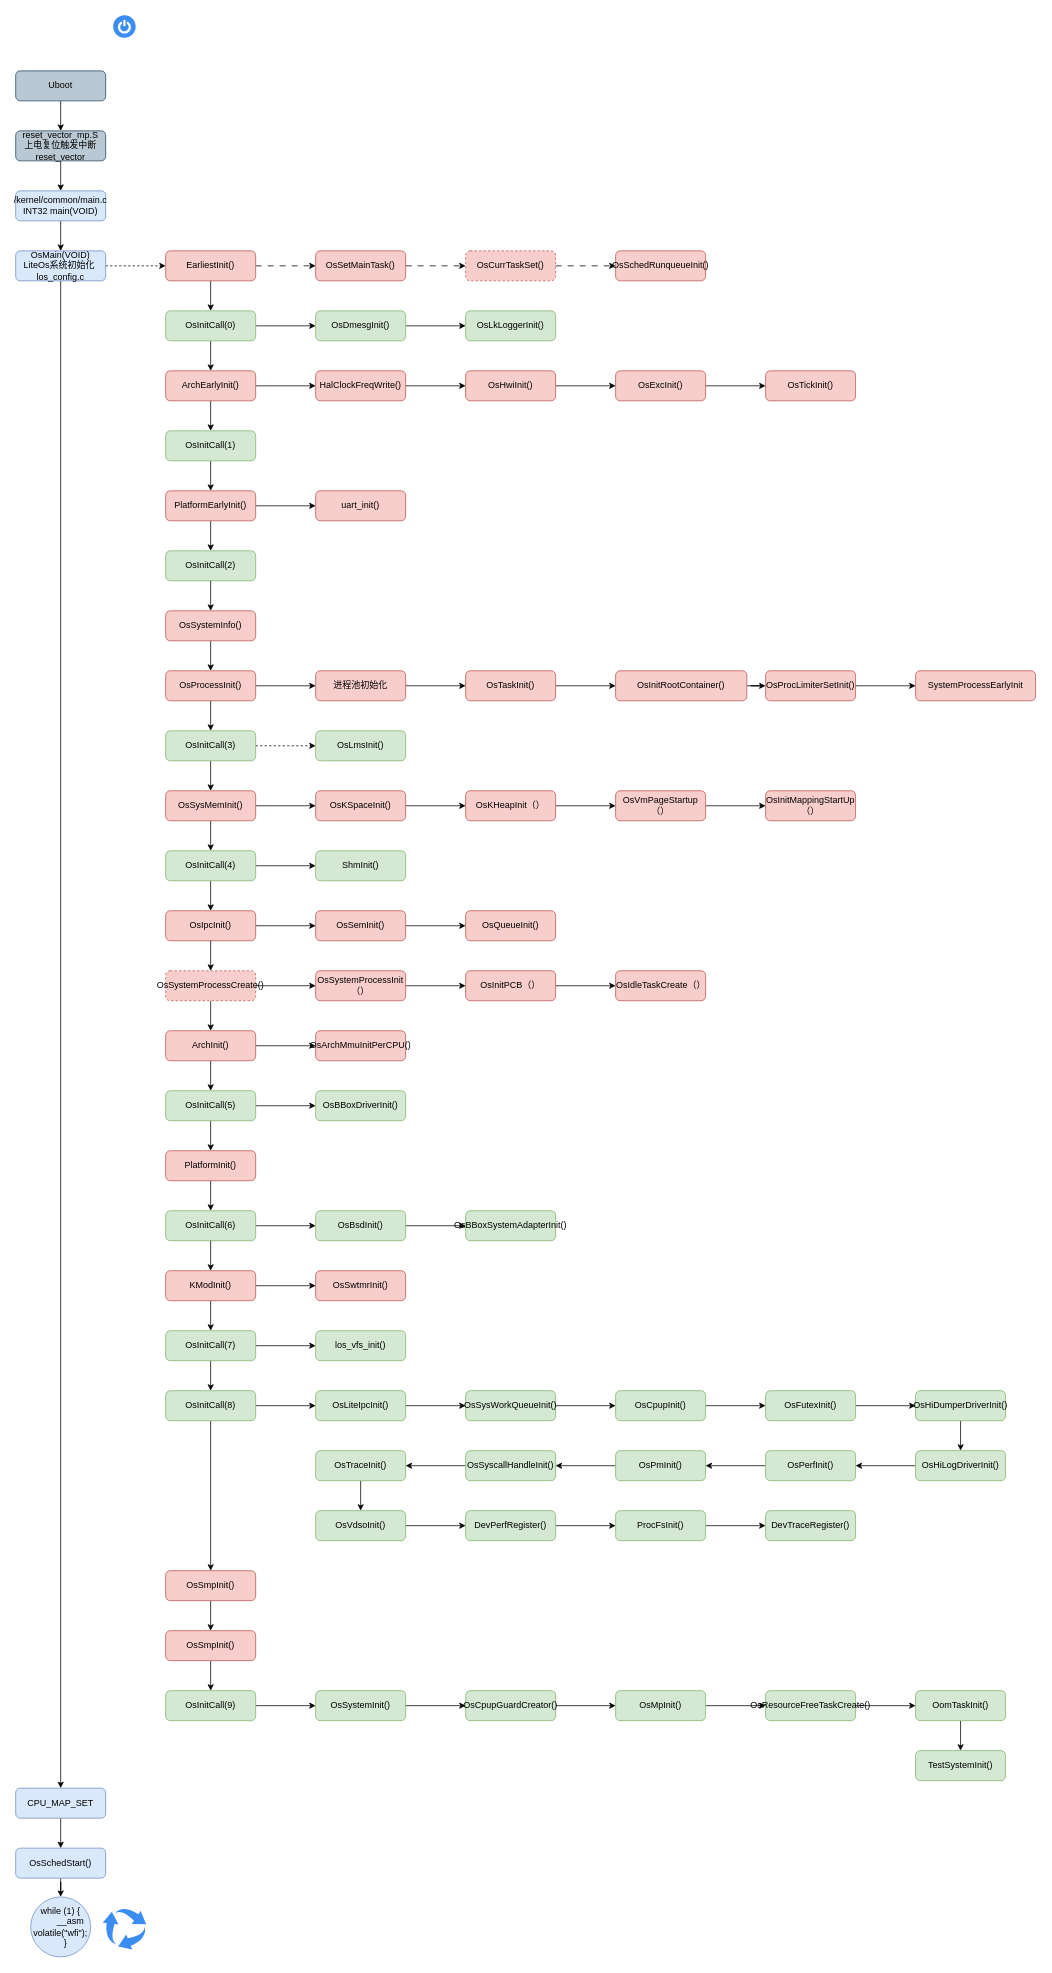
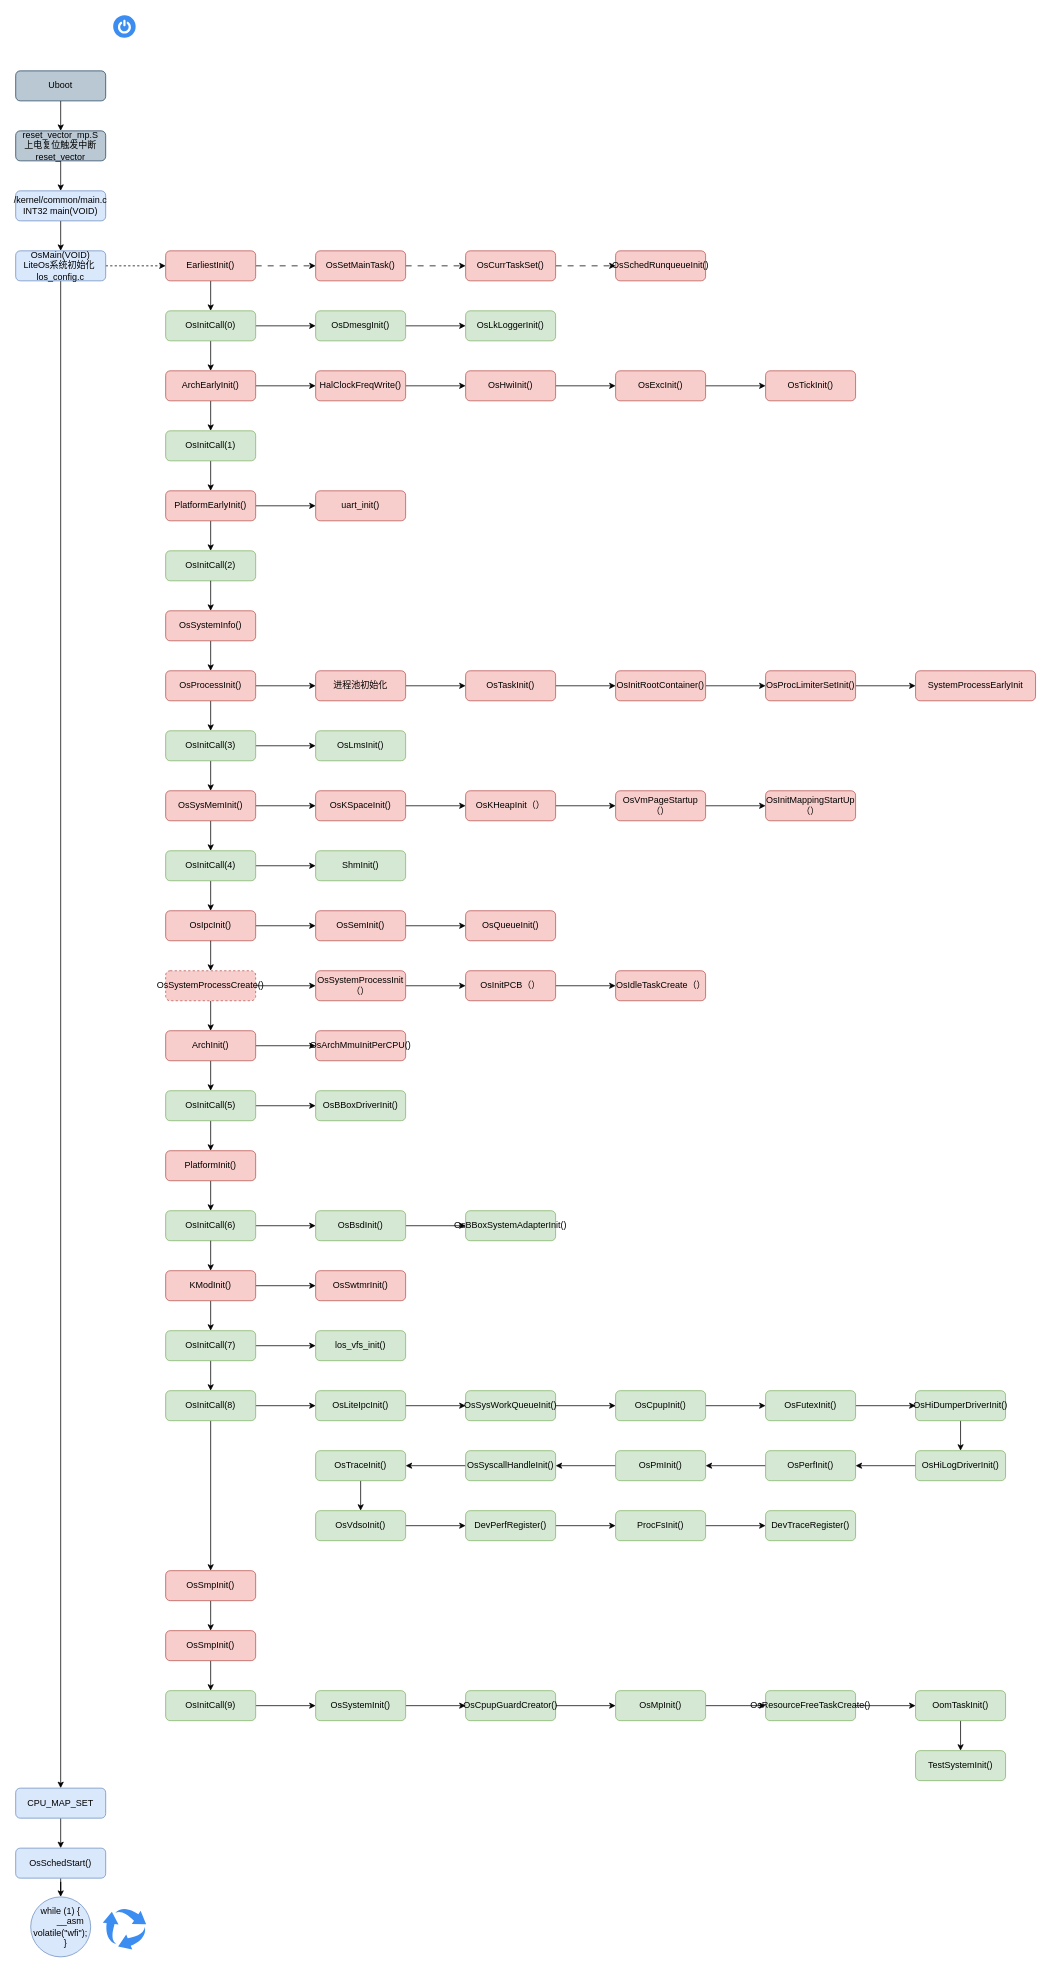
node "OsCurrTaskSet()": style dashed -> solid
node "OsInitRootContainer()": size 131x30 -> 90x30
edge "OsInitCall(3)" -> "OsLmsInit()": style dashed -> solid
